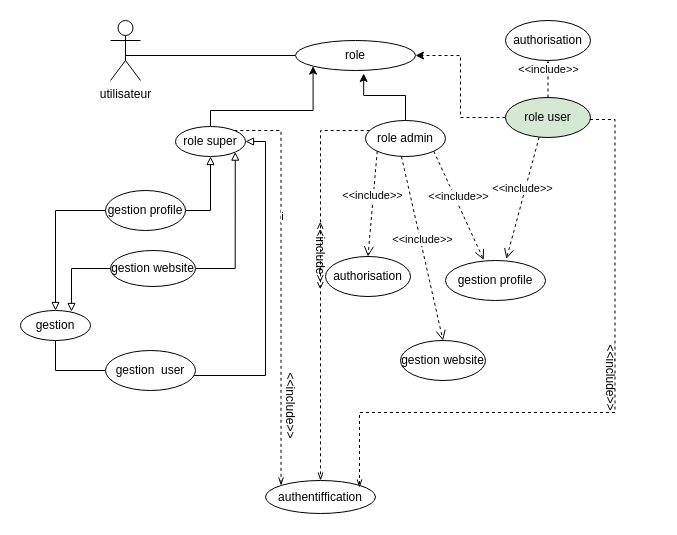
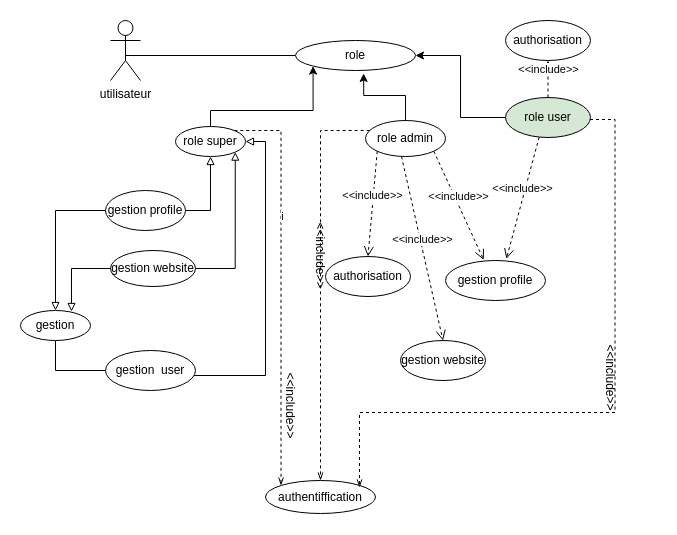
edge "role user" -> "role": style dashed -> solid
